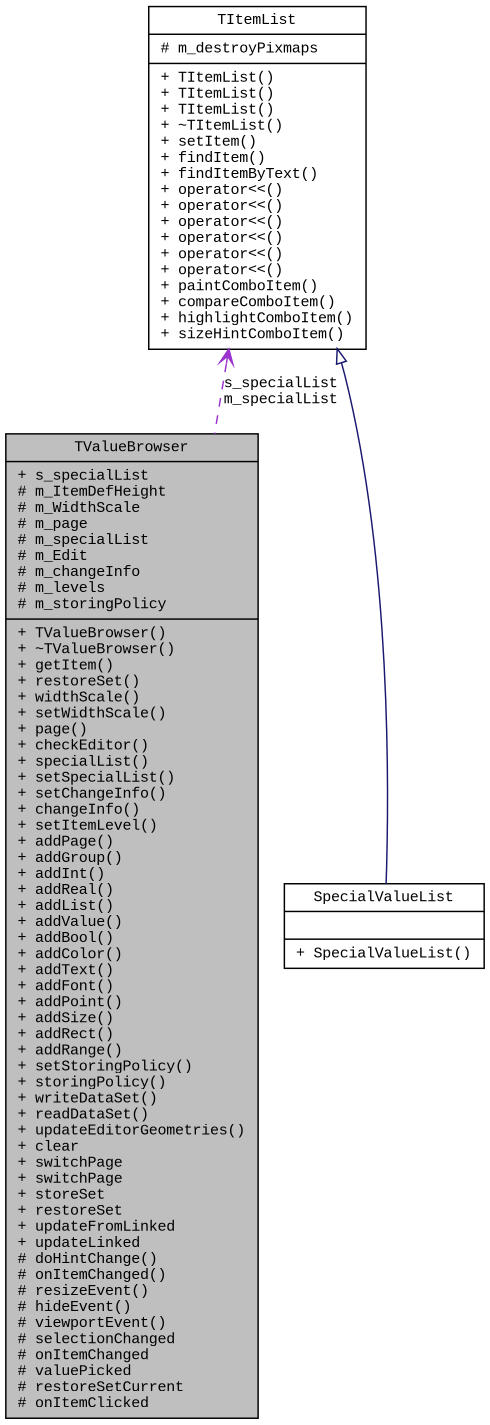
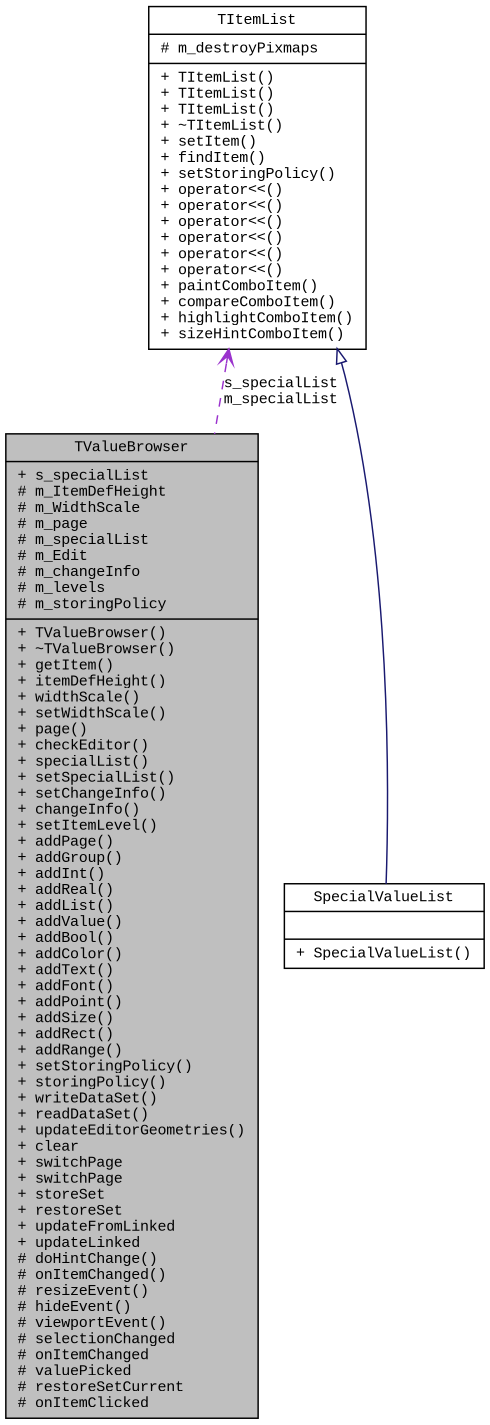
node "TItemList": text "+ findItemByText()" -> "+ setStoringPolicy()"
node "TValueBrowser": text "+ restoreSet()" -> "+ itemDefHeight()"
